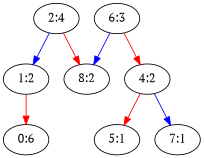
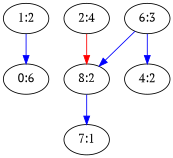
edge "2:4" -> "1:2": removed
edge "6:3" -> "4:2": color red -> blue
edge "1:2" -> "0:6": color red -> blue
edge "4:2" -> "7:1": now "8:2" -> "7:1"
node "5:1": removed
